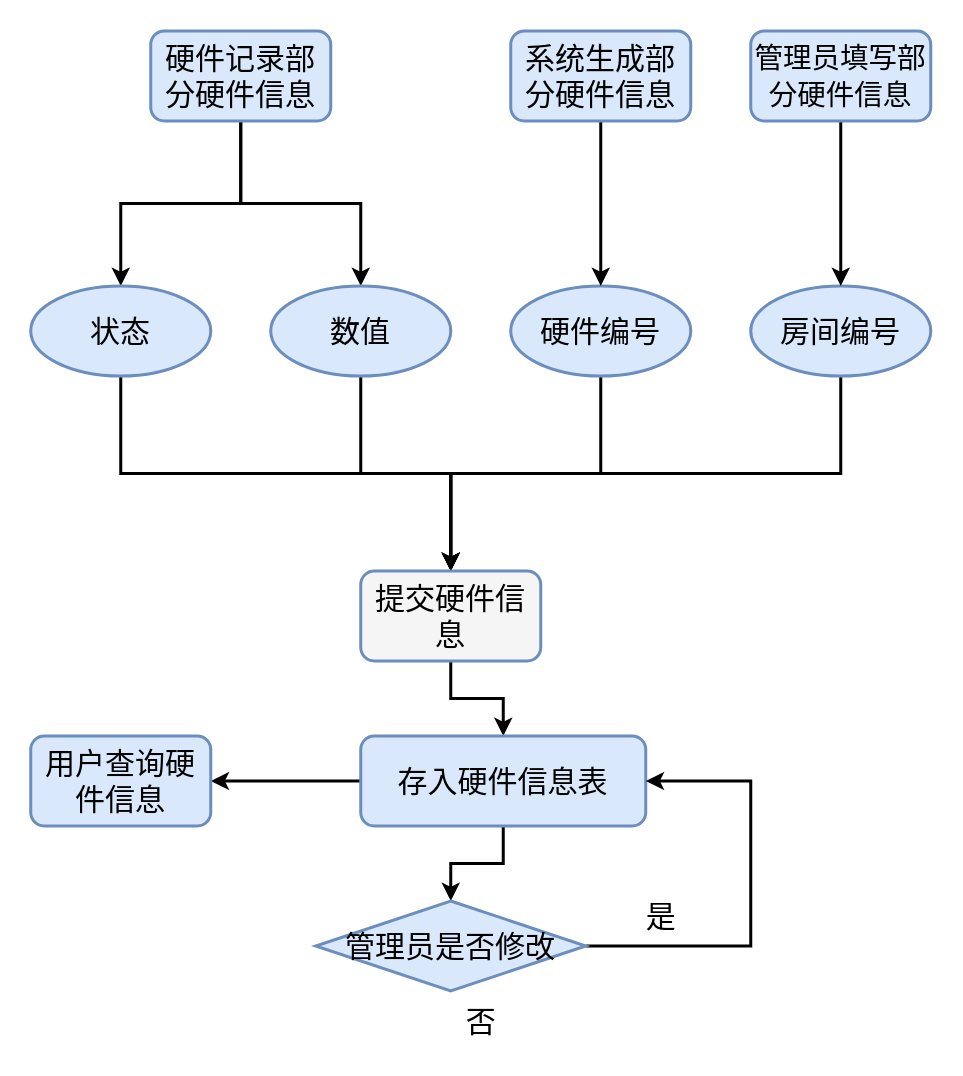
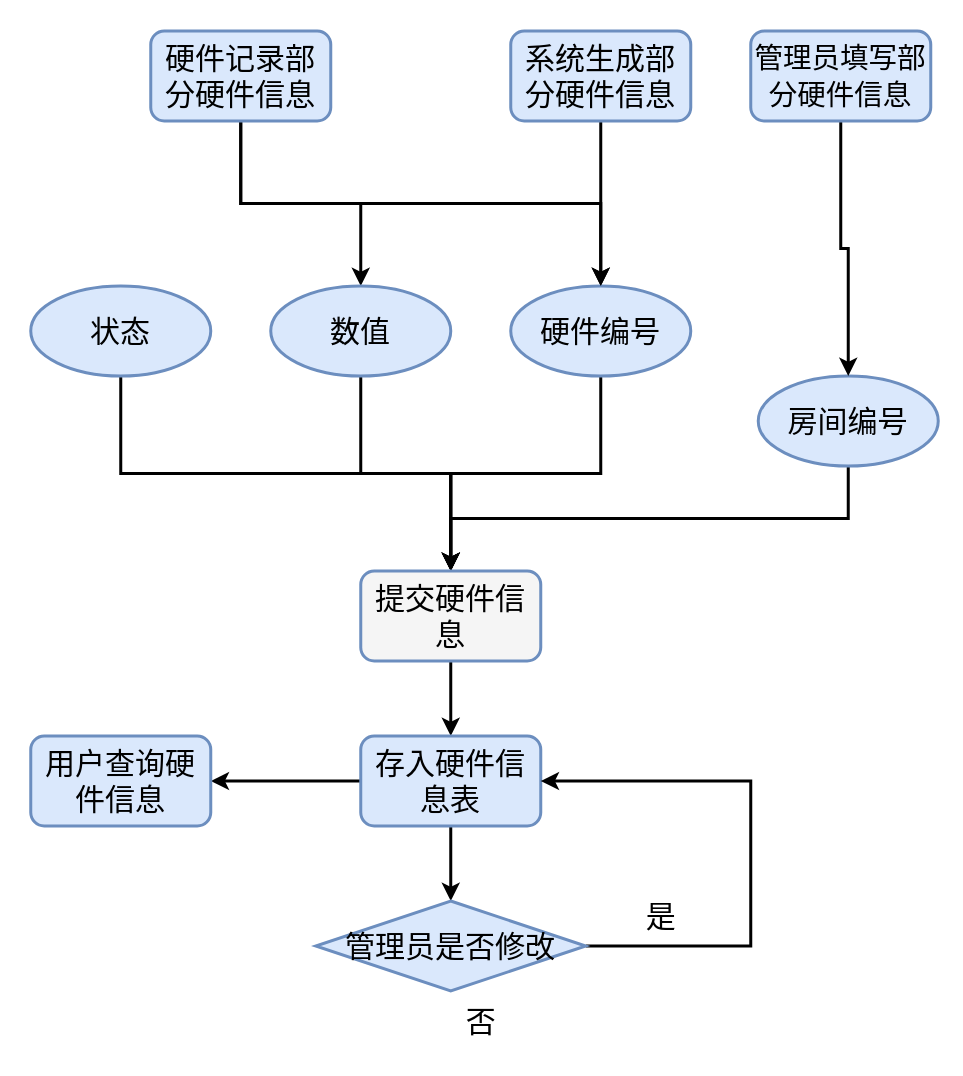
edge "硬件记录部分硬件信息" -> "状态": now "硬件记录部分硬件信息" -> "硬件编号"
node "房间编号": moved (841, 331) -> (848, 421)
node "存入硬件信息表": size 285x90 -> 180x90
